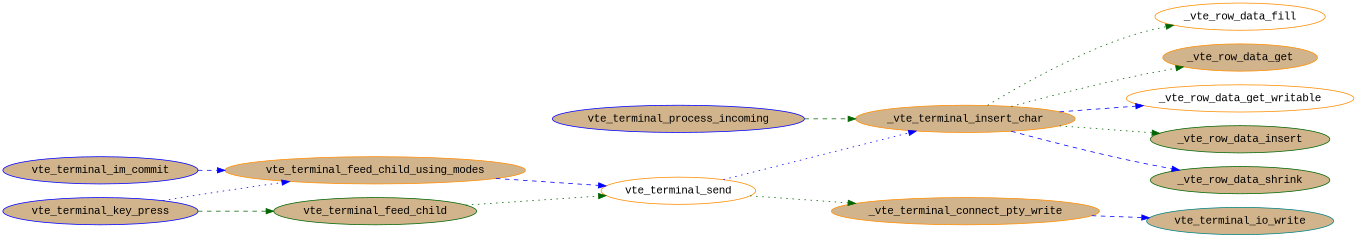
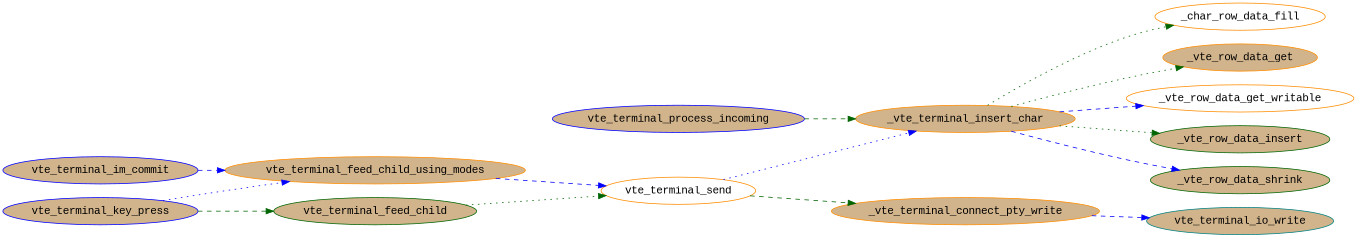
node "_vte_row_data_fill": label "_vte_row_data_fill" -> "_char_row_data_fill"
edge "vte_terminal_send" -> "_vte_terminal_connect_pty_write": style dotted -> dashed
